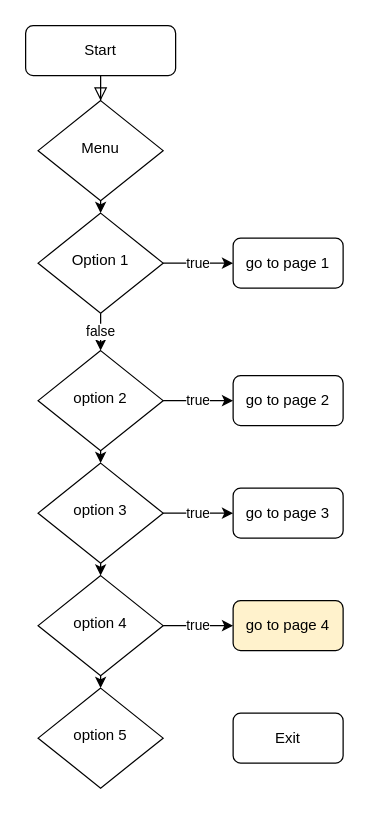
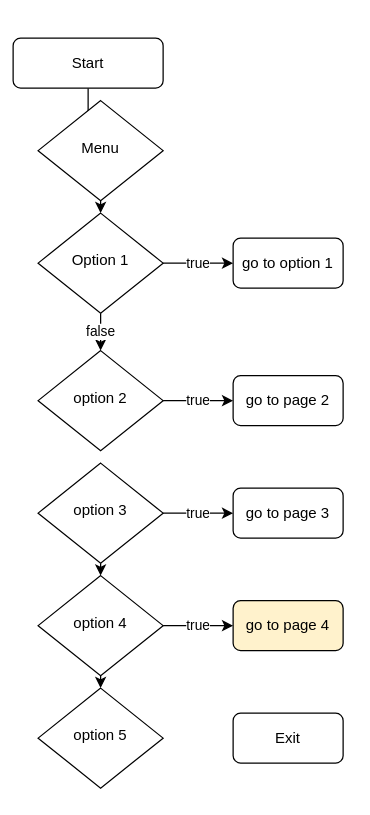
node "Start": moved (101, 51) -> (88, 63)
node "go to page 1": label "go to page 1" -> "go to option 1"
edge "option 2" -> "option 3": removed
